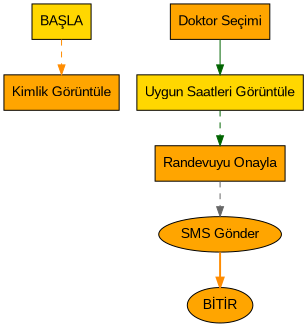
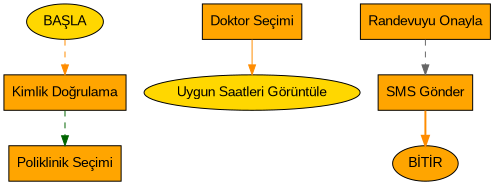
node "BAŞLA": shape box -> ellipse
edge "Doktor Seçimi" -> "Uygun Saatleri Görüntüle": color darkgreen -> darkorange
node "Kimlik Görüntüle": label "Kimlik Görüntüle" -> "Kimlik Doğrulama"
node "Uygun Saatleri Görüntüle": shape box -> ellipse
edge "Uygun Saatleri Görüntüle" -> "Randevuyu Onayla": removed
node "Poliklinik Seçimi": added
node "SMS Gönder": shape ellipse -> box
